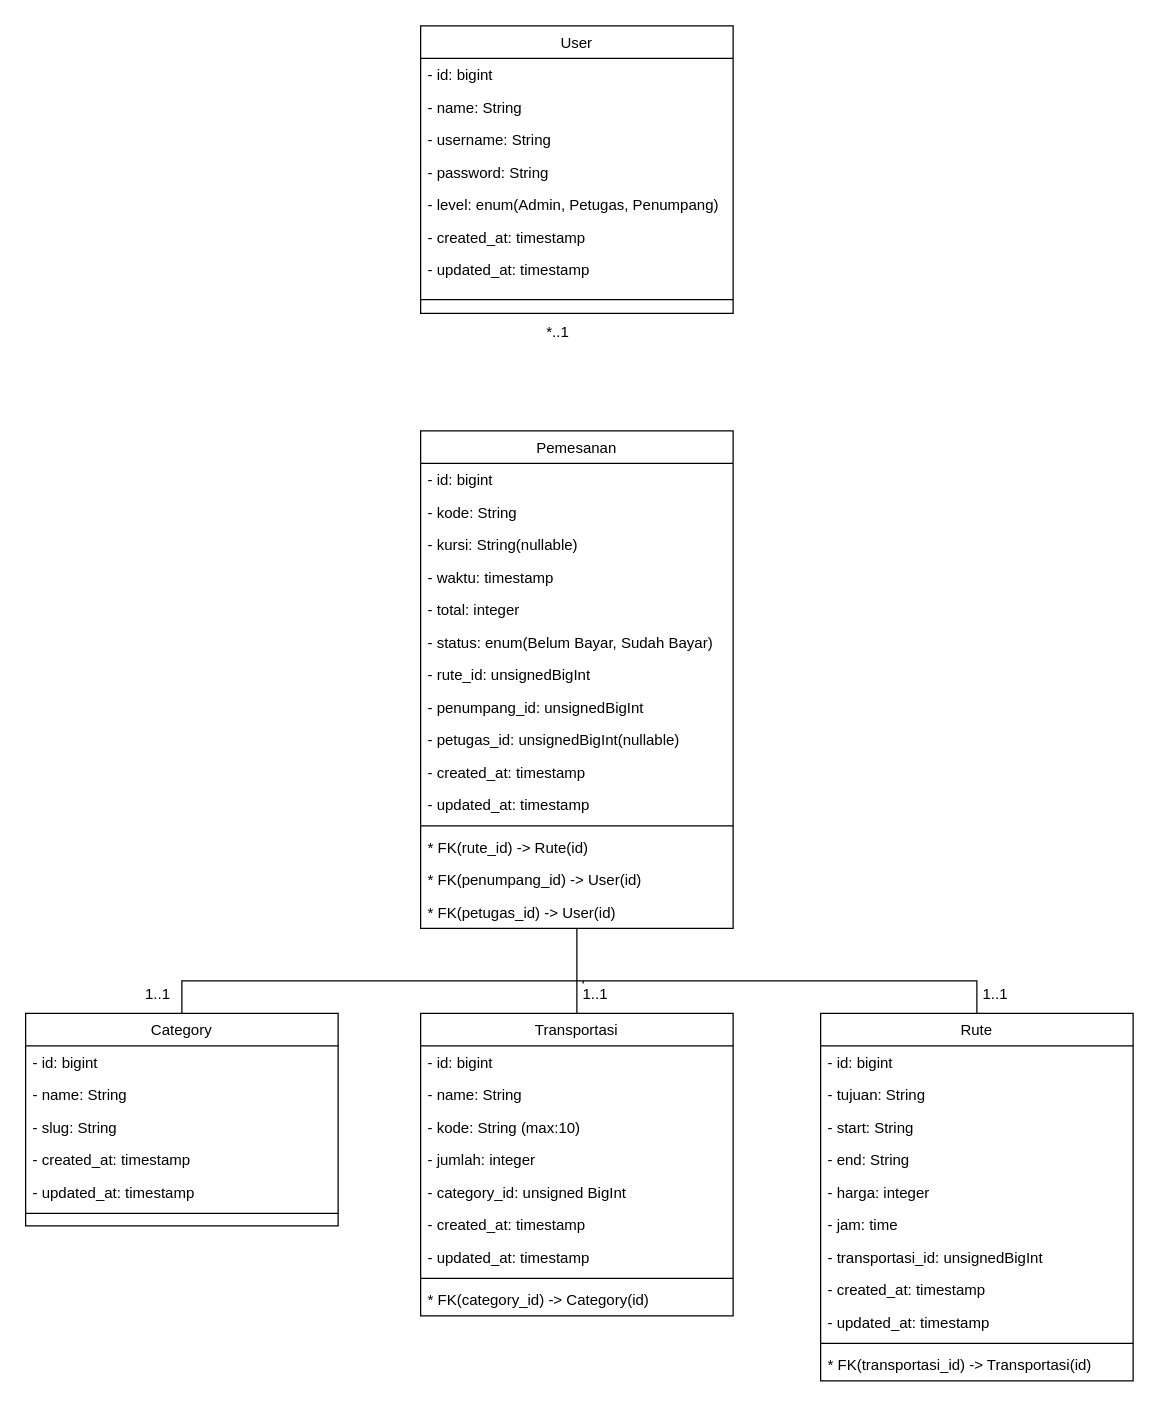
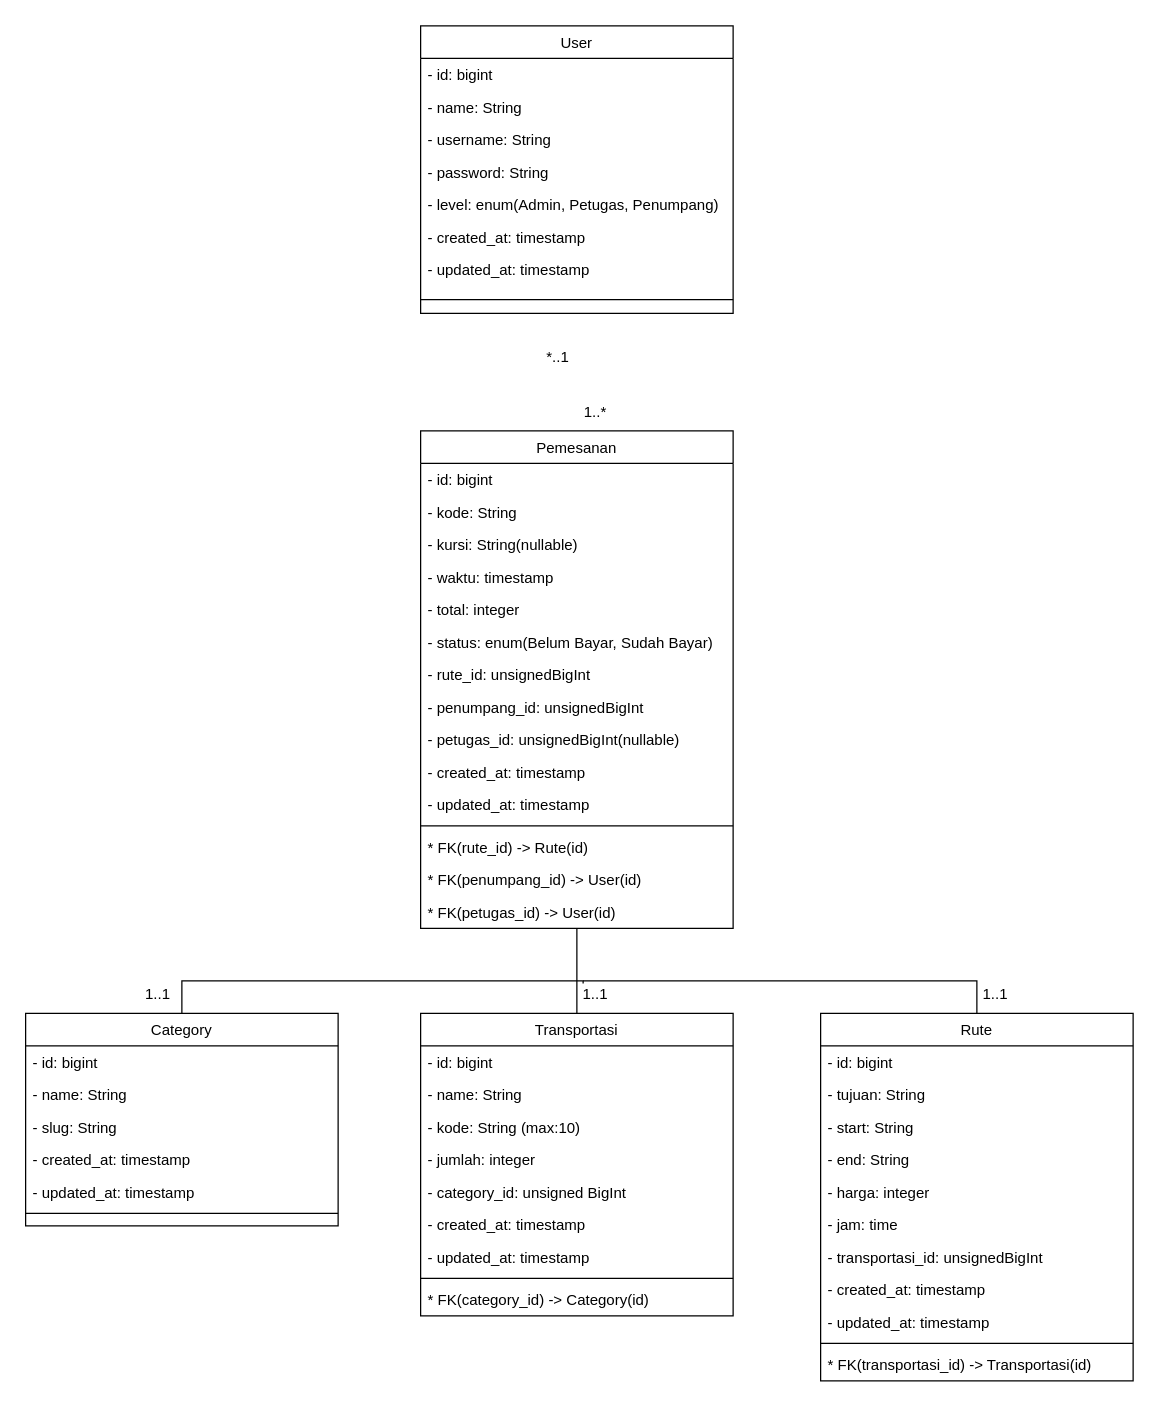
node "*..1": moved (558, 332) -> (558, 357)
node "1..*": added
